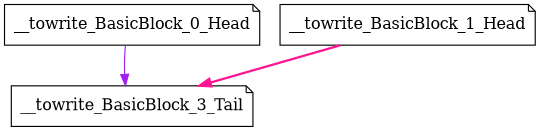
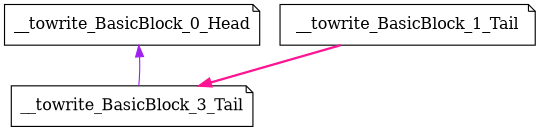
node "__towrite_BasicBlock_1_Head": label "__towrite_BasicBlock_1_Head" -> "__towrite_BasicBlock_1_Tail"
edge "__towrite_BasicBlock_0_Head" -> "__towrite_BasicBlock_3_Tail": reversed
